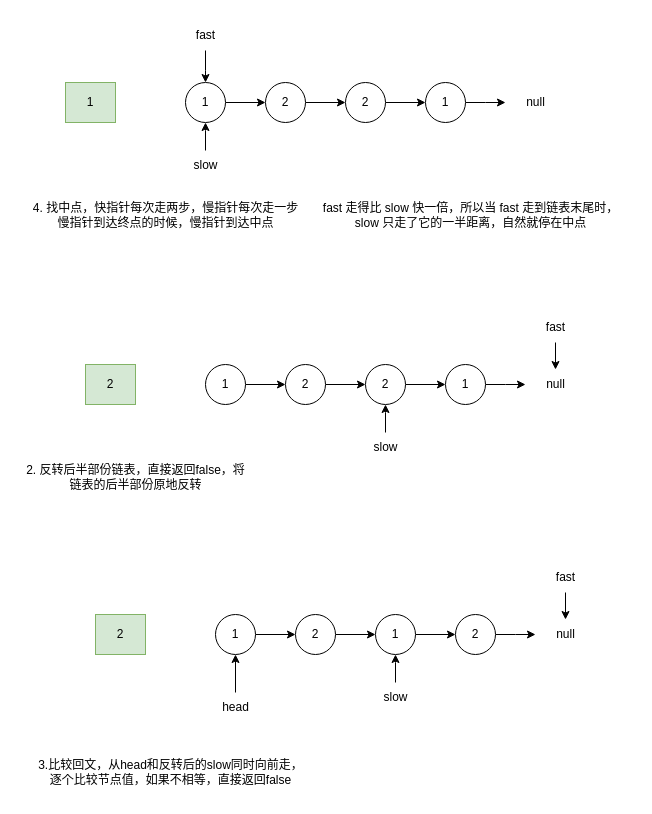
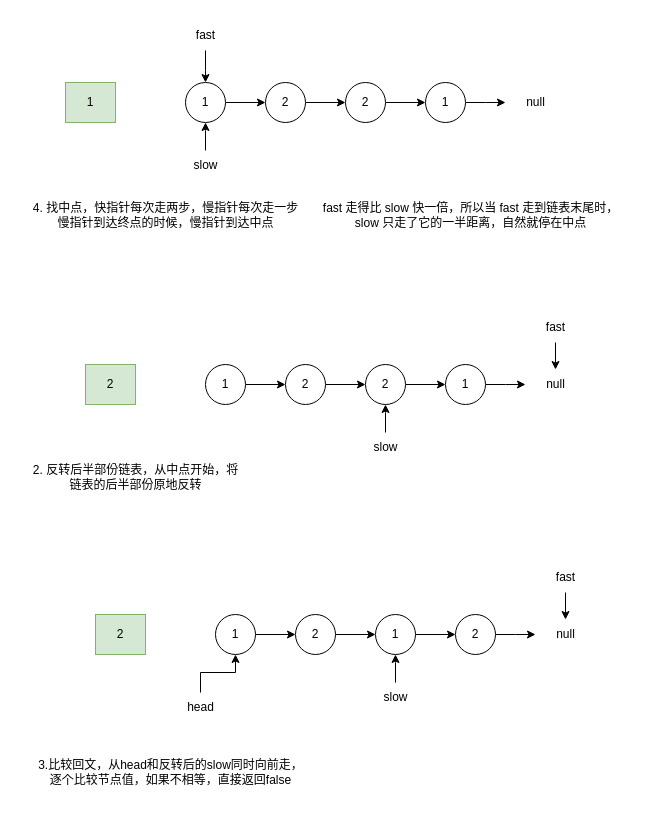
node "2. 反转后半部份链表，直接返回false，将 链表的后半部份原地反转": label "2. 反转后半部份链表，直接返回false，将 链表的后半部份原地反转" -> "2. 反转后半部份链表，从中点开始，将 链表的后半部份原地反转"
node "head": moved (236, 708) -> (201, 708)
